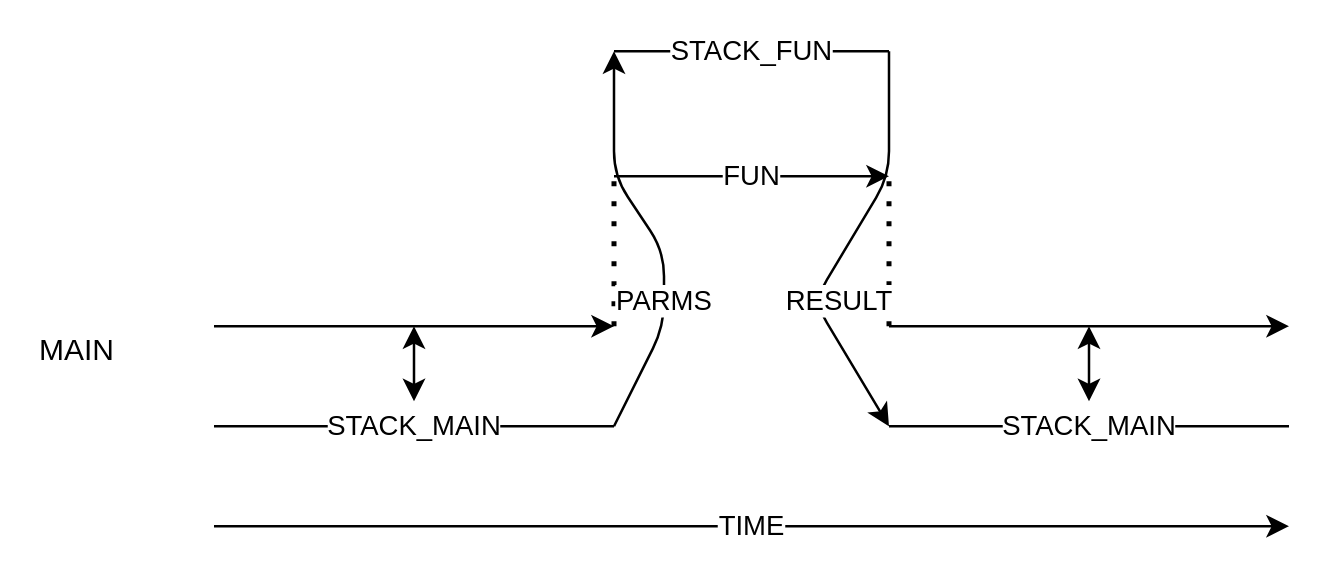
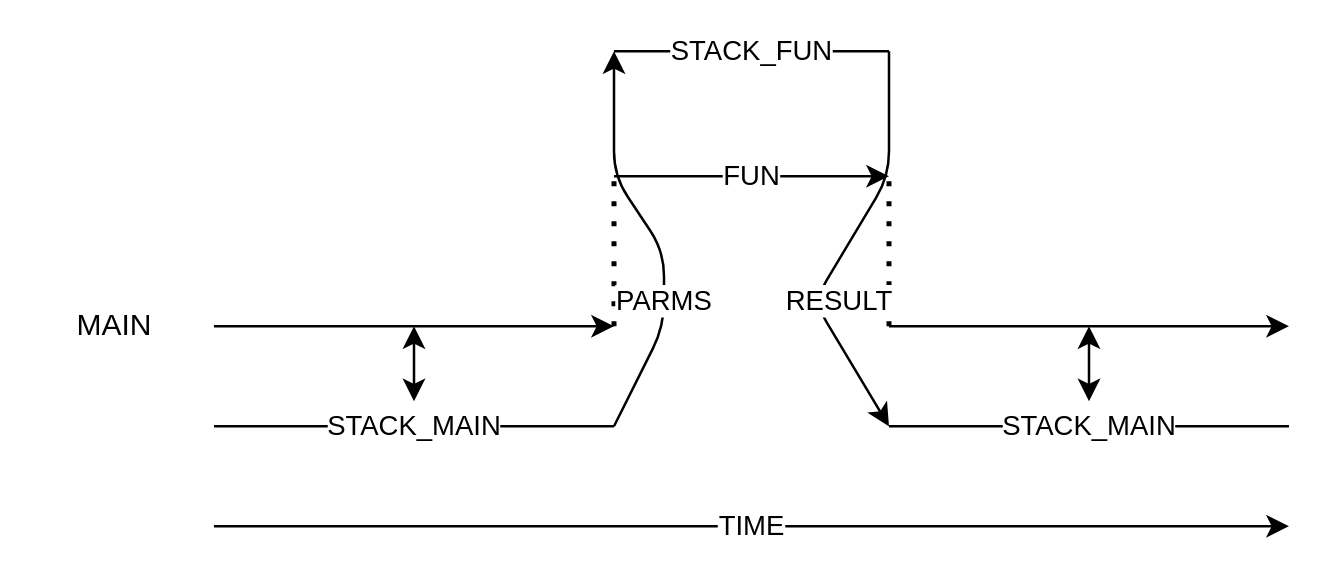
node "MAIN": moved (76, 351) -> (114, 326)
